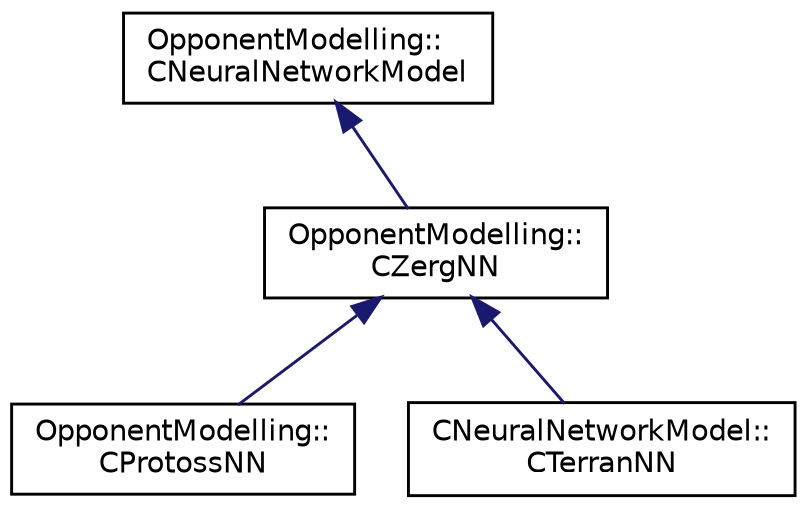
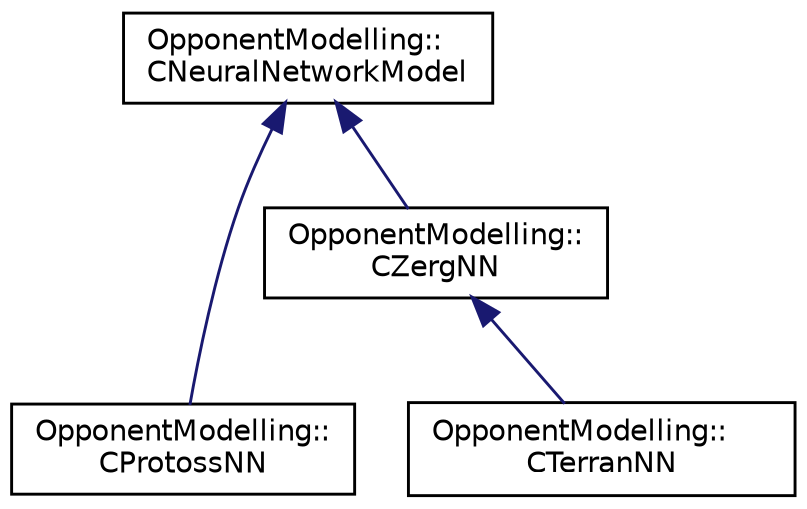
edge "OpponentModelling:: CProtossNN" -> "OpponentModelling:: CZergNN": now "OpponentModelling:: CProtossNN" -> "OpponentModelling:: CNeuralNetworkModel"
node "CNeuralNetworkModel:: CTerranNN": label "CNeuralNetworkModel:: CTerranNN" -> "OpponentModelling:: CTerranNN"
